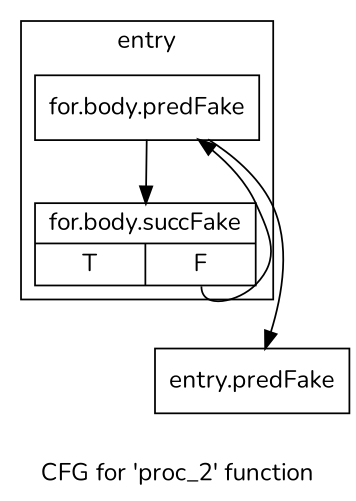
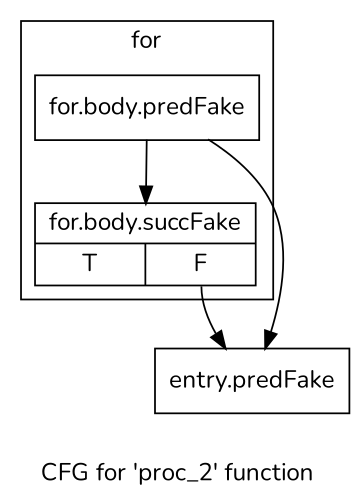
cluster "entry": label "entry" -> "for"
edge "for.body.succFake" -> "for.body.predFake": now "for.body.succFake" -> "entry.predFake"
